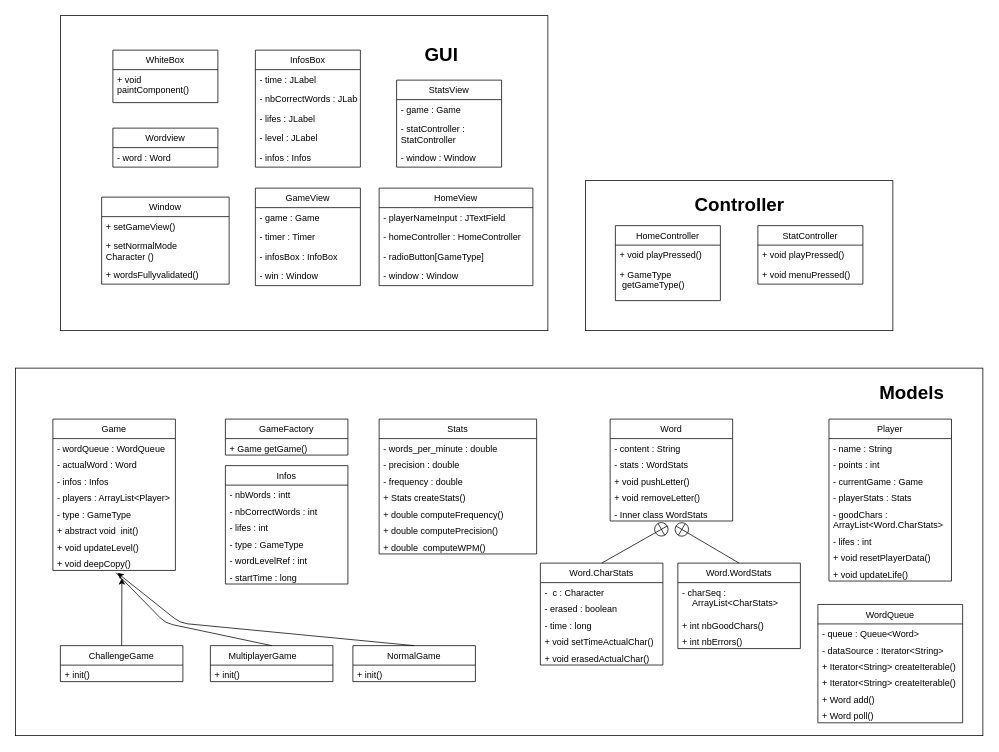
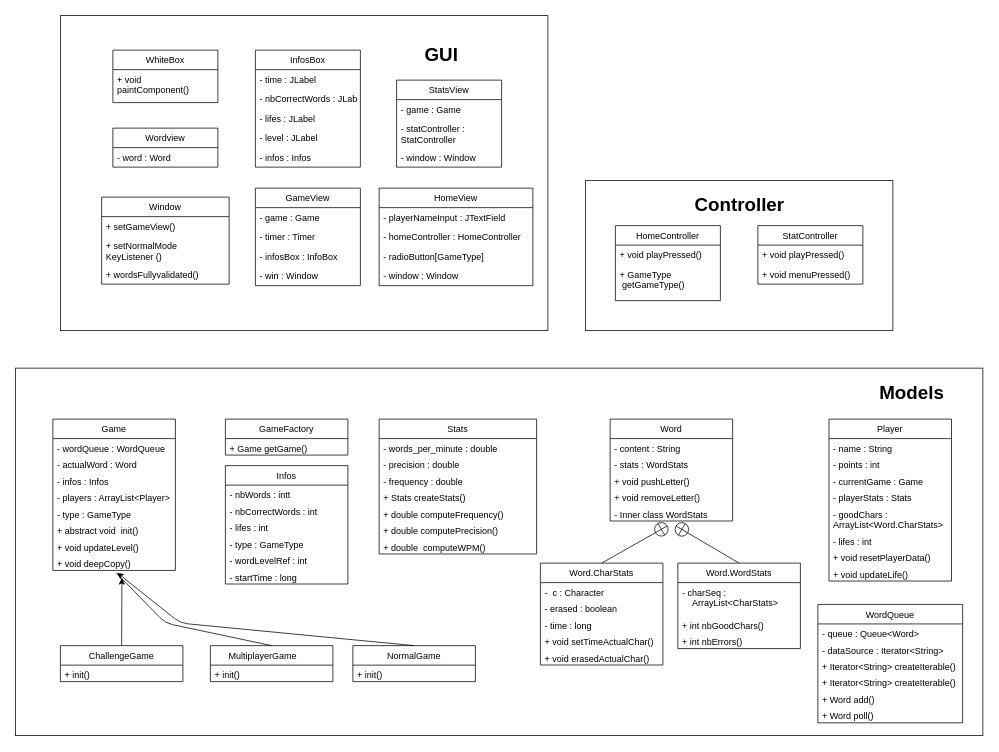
node "+ setNormalMode Character ()": label "+ setNormalMode Character ()" -> "+ setNormalMode KeyListener ()"
